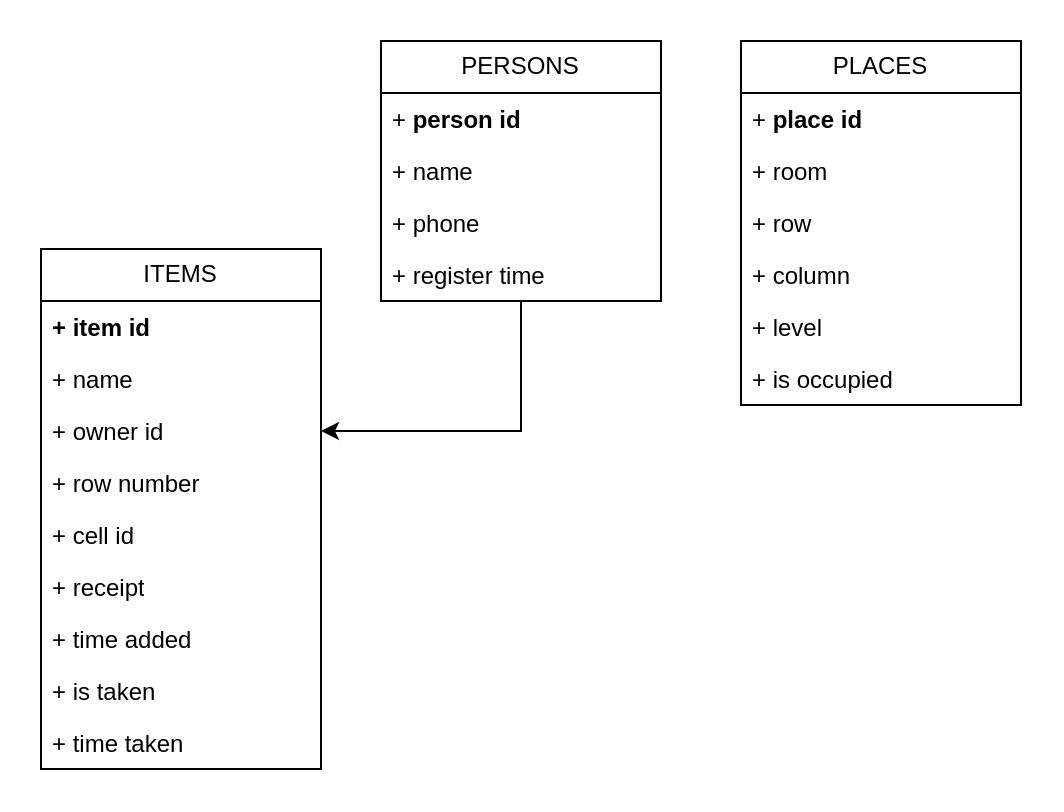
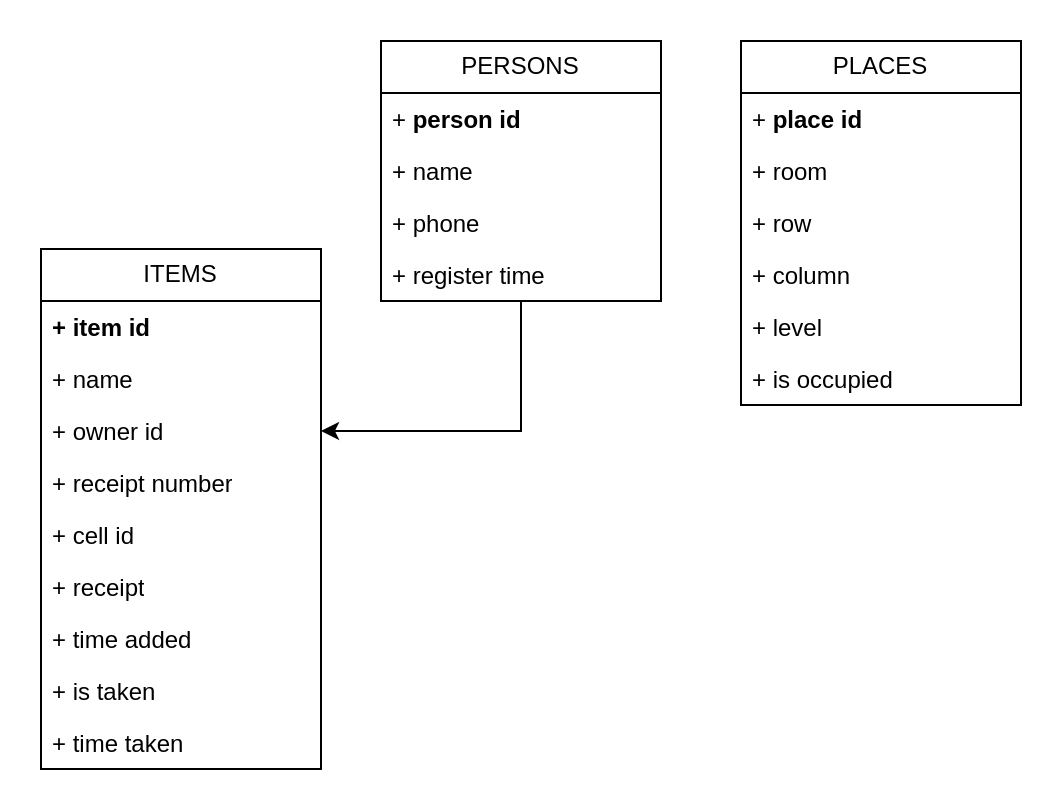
node "+ row number": label "+ row number" -> "+ receipt number"
